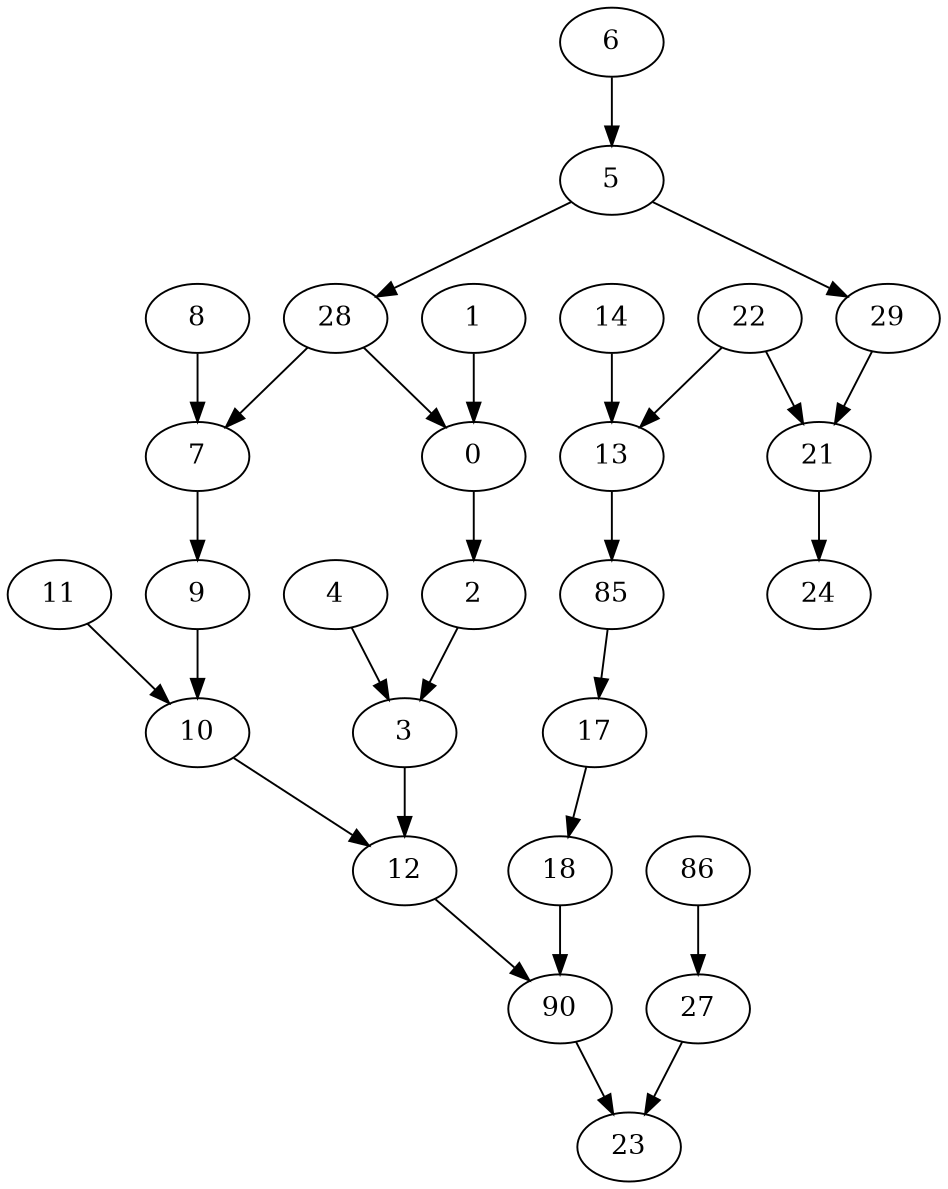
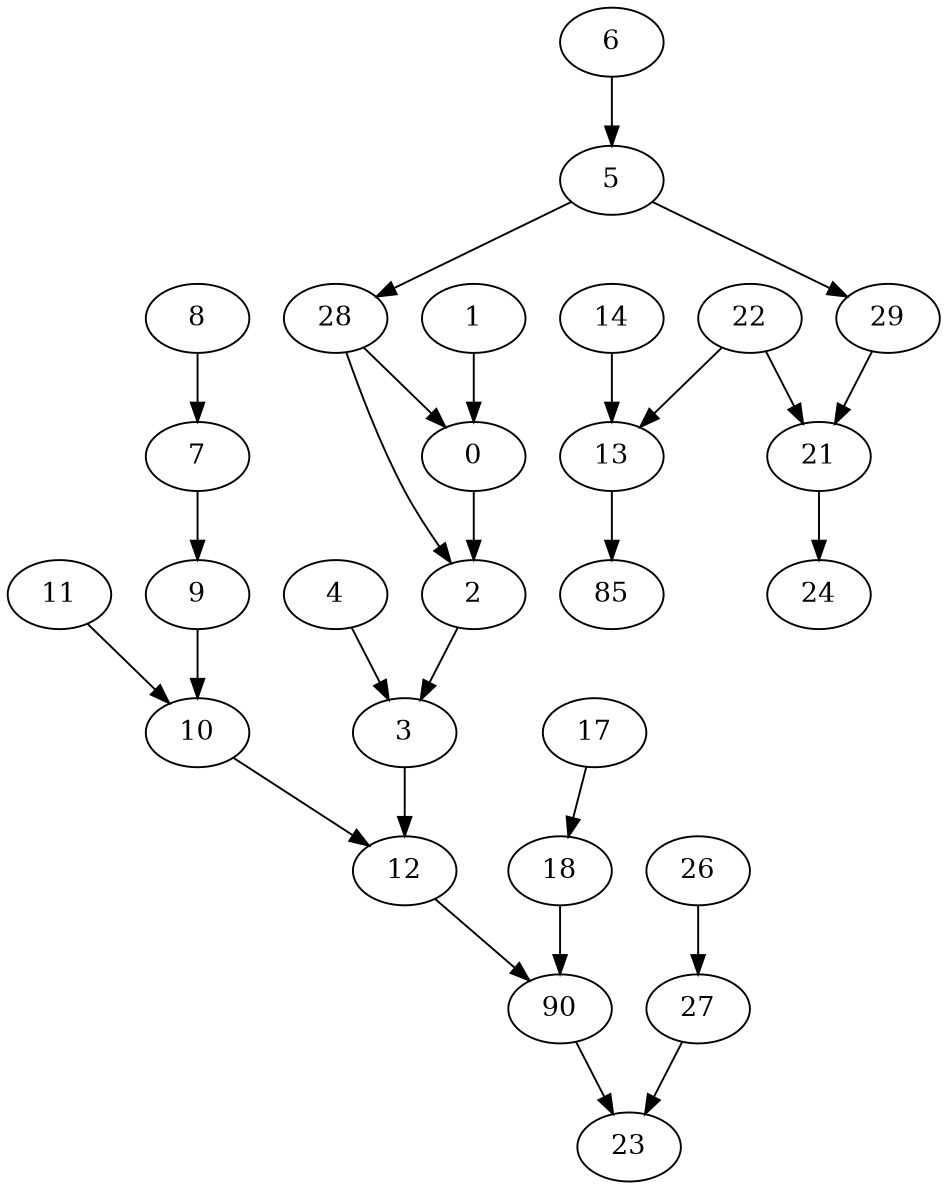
edge "28" -> "7": now "28" -> "2"
edge "85" -> "17": removed
node "86": label "86" -> "26"
